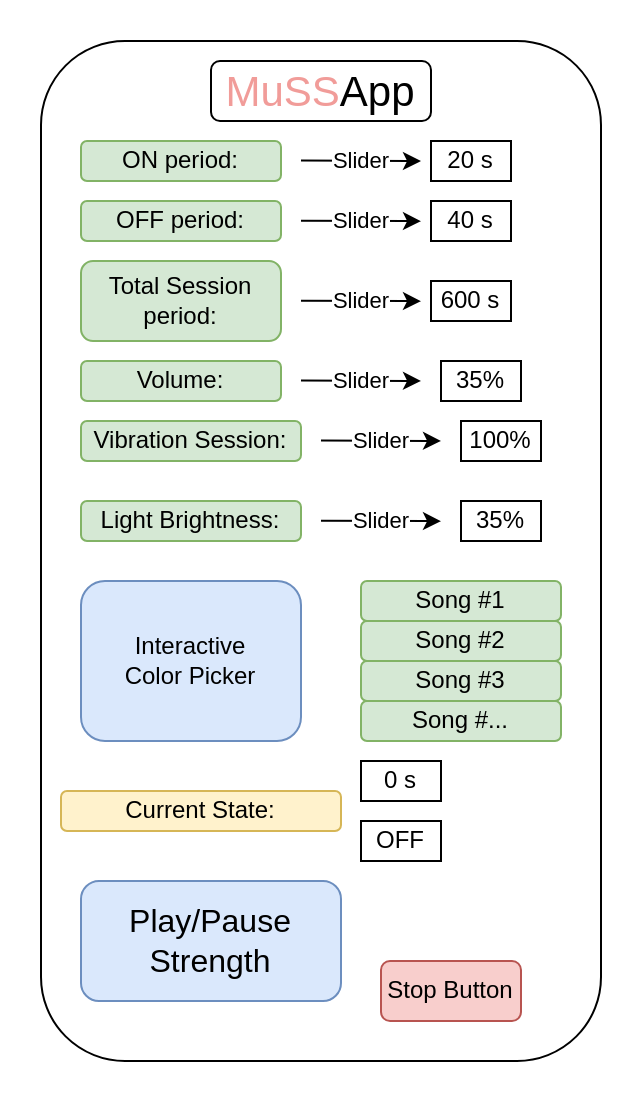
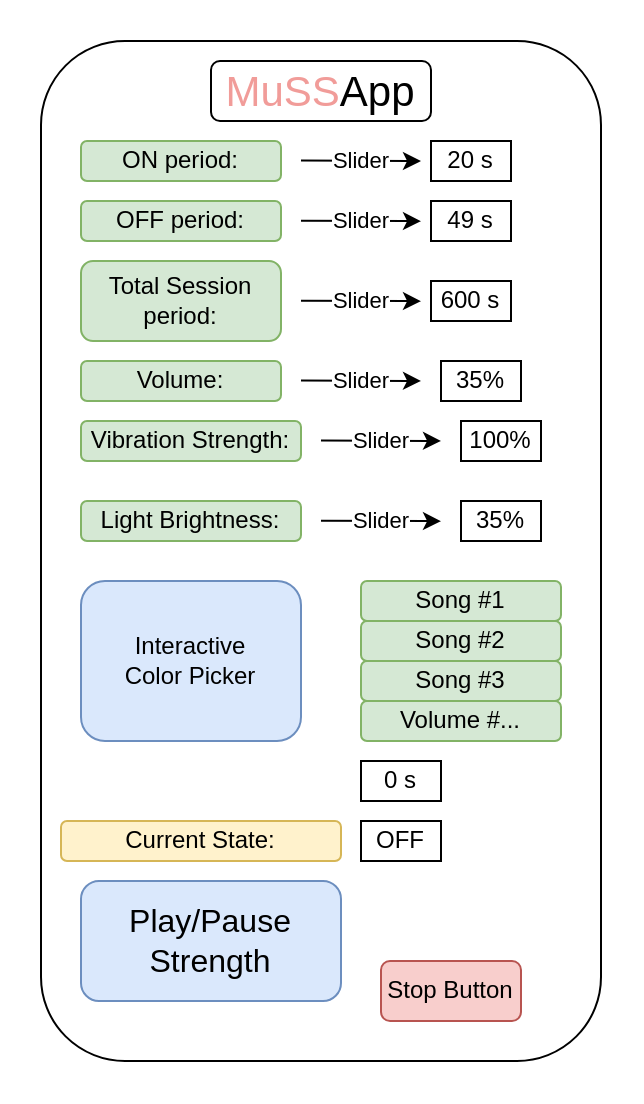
node "40 s": label "40 s" -> "49 s"
node "Vibration Session:": label "Vibration Session:" -> "Vibration Strength:"
node "Song #...": label "Song #..." -> "Volume #..."
node "Current State:": moved (201, 811) -> (201, 841)
